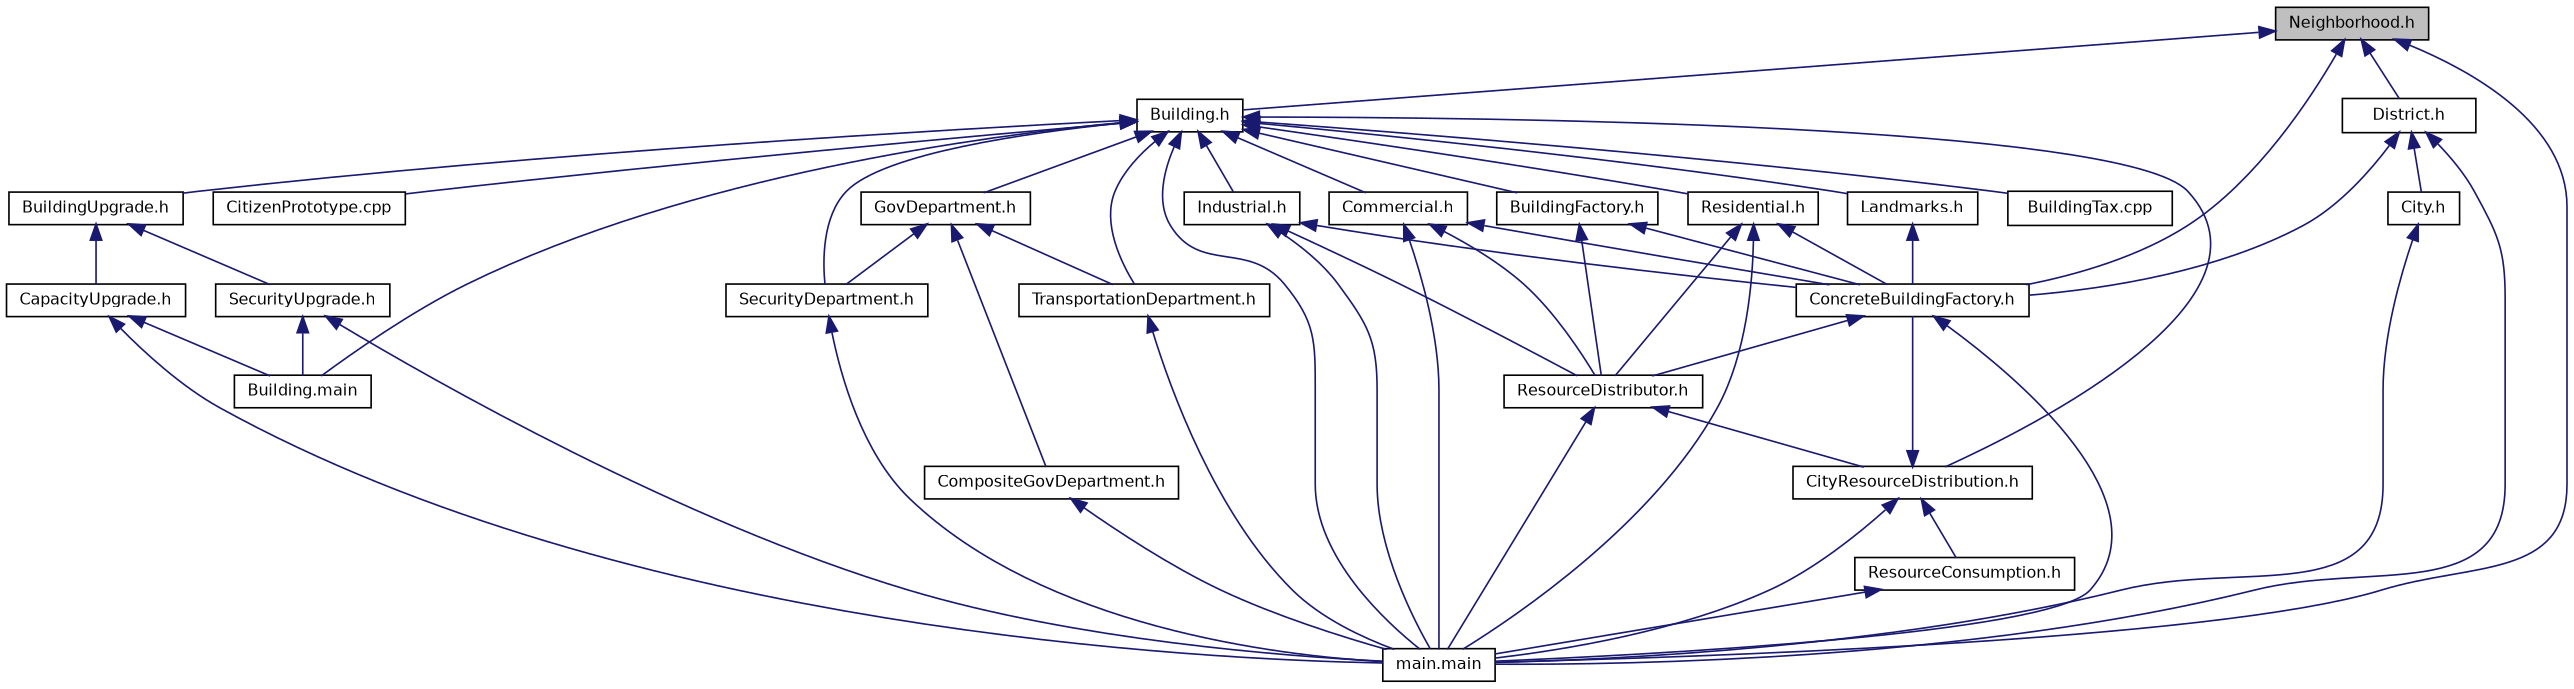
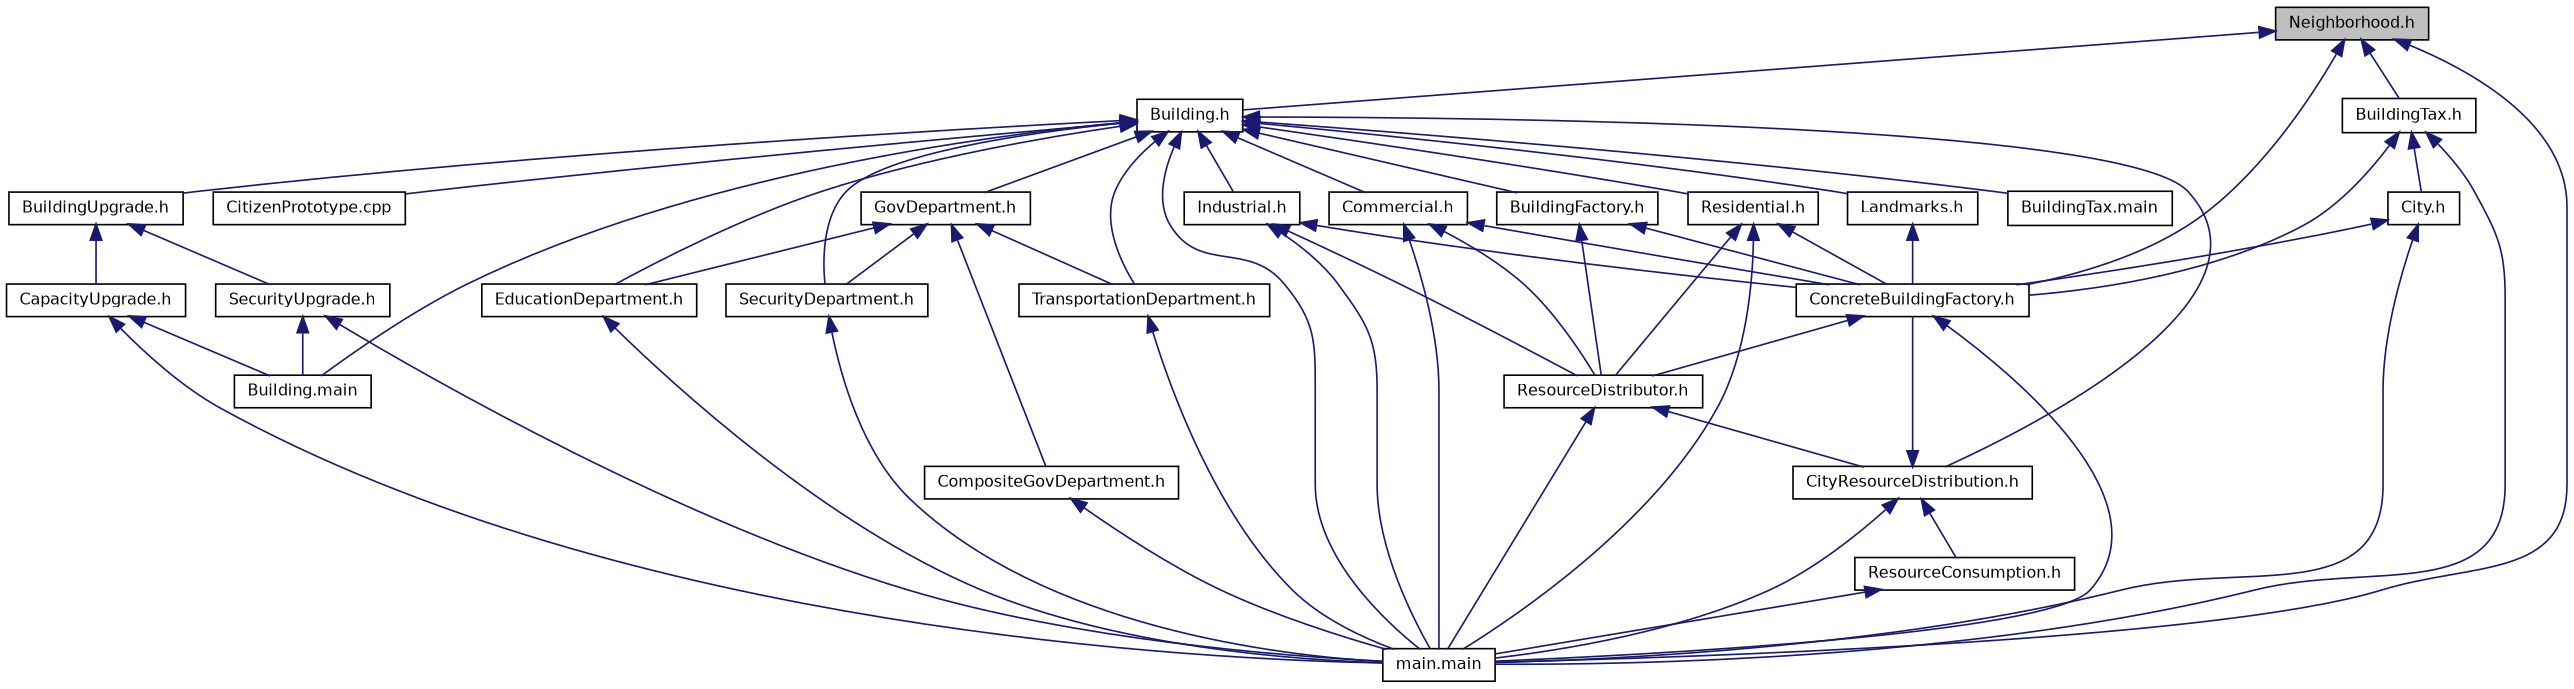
node "District.h": label "District.h" -> "BuildingTax.h"
node "BuildingTax.cpp": label "BuildingTax.cpp" -> "BuildingTax.main"
edge "ConcreteBuildingFactory.h" -> "City.h": added
node "EducationDepartment.h": added
